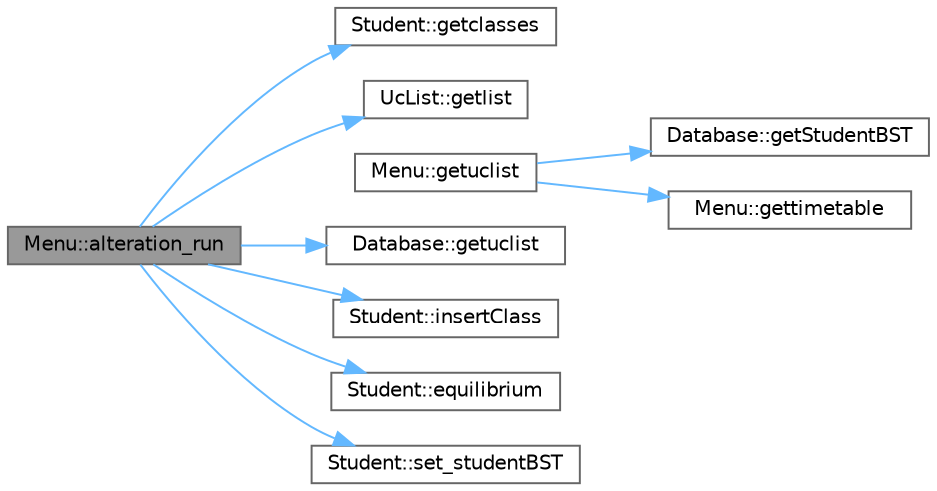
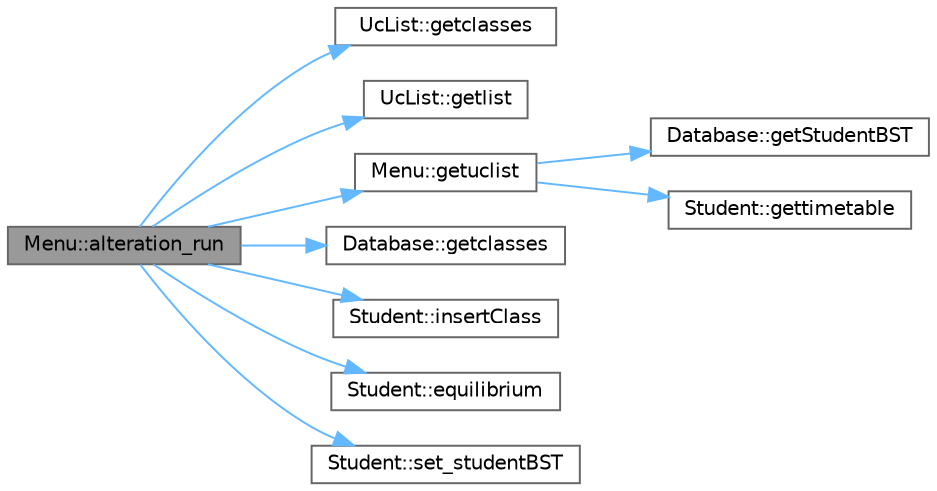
node "Student::getclasses": label "Student::getclasses" -> "UcList::getclasses"
node "Menu::gettimetable": label "Menu::gettimetable" -> "Student::gettimetable"
edge "Menu::alteration_run" -> "Menu::getuclist": added
node "Database::getuclist": label "Database::getuclist" -> "Database::getclasses"
